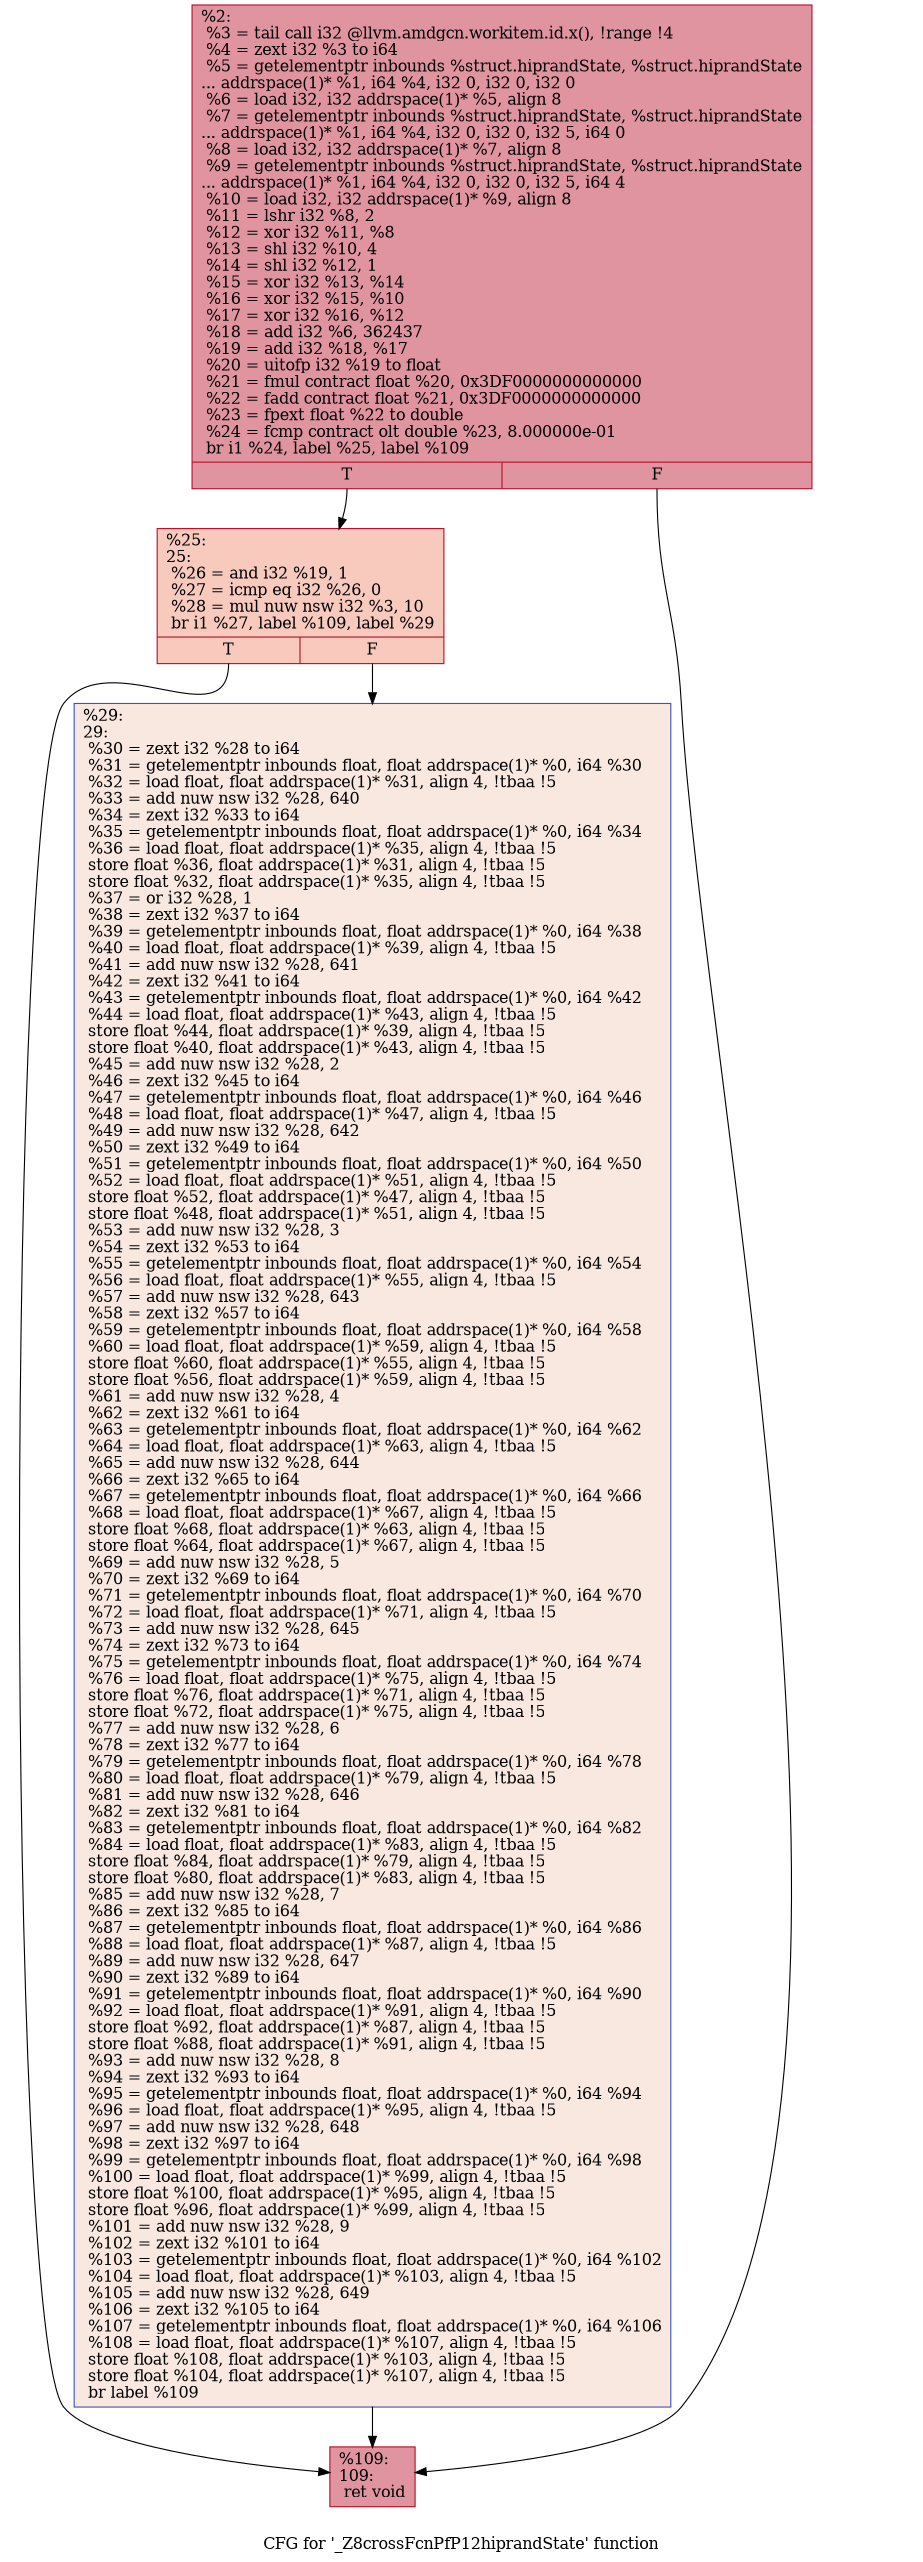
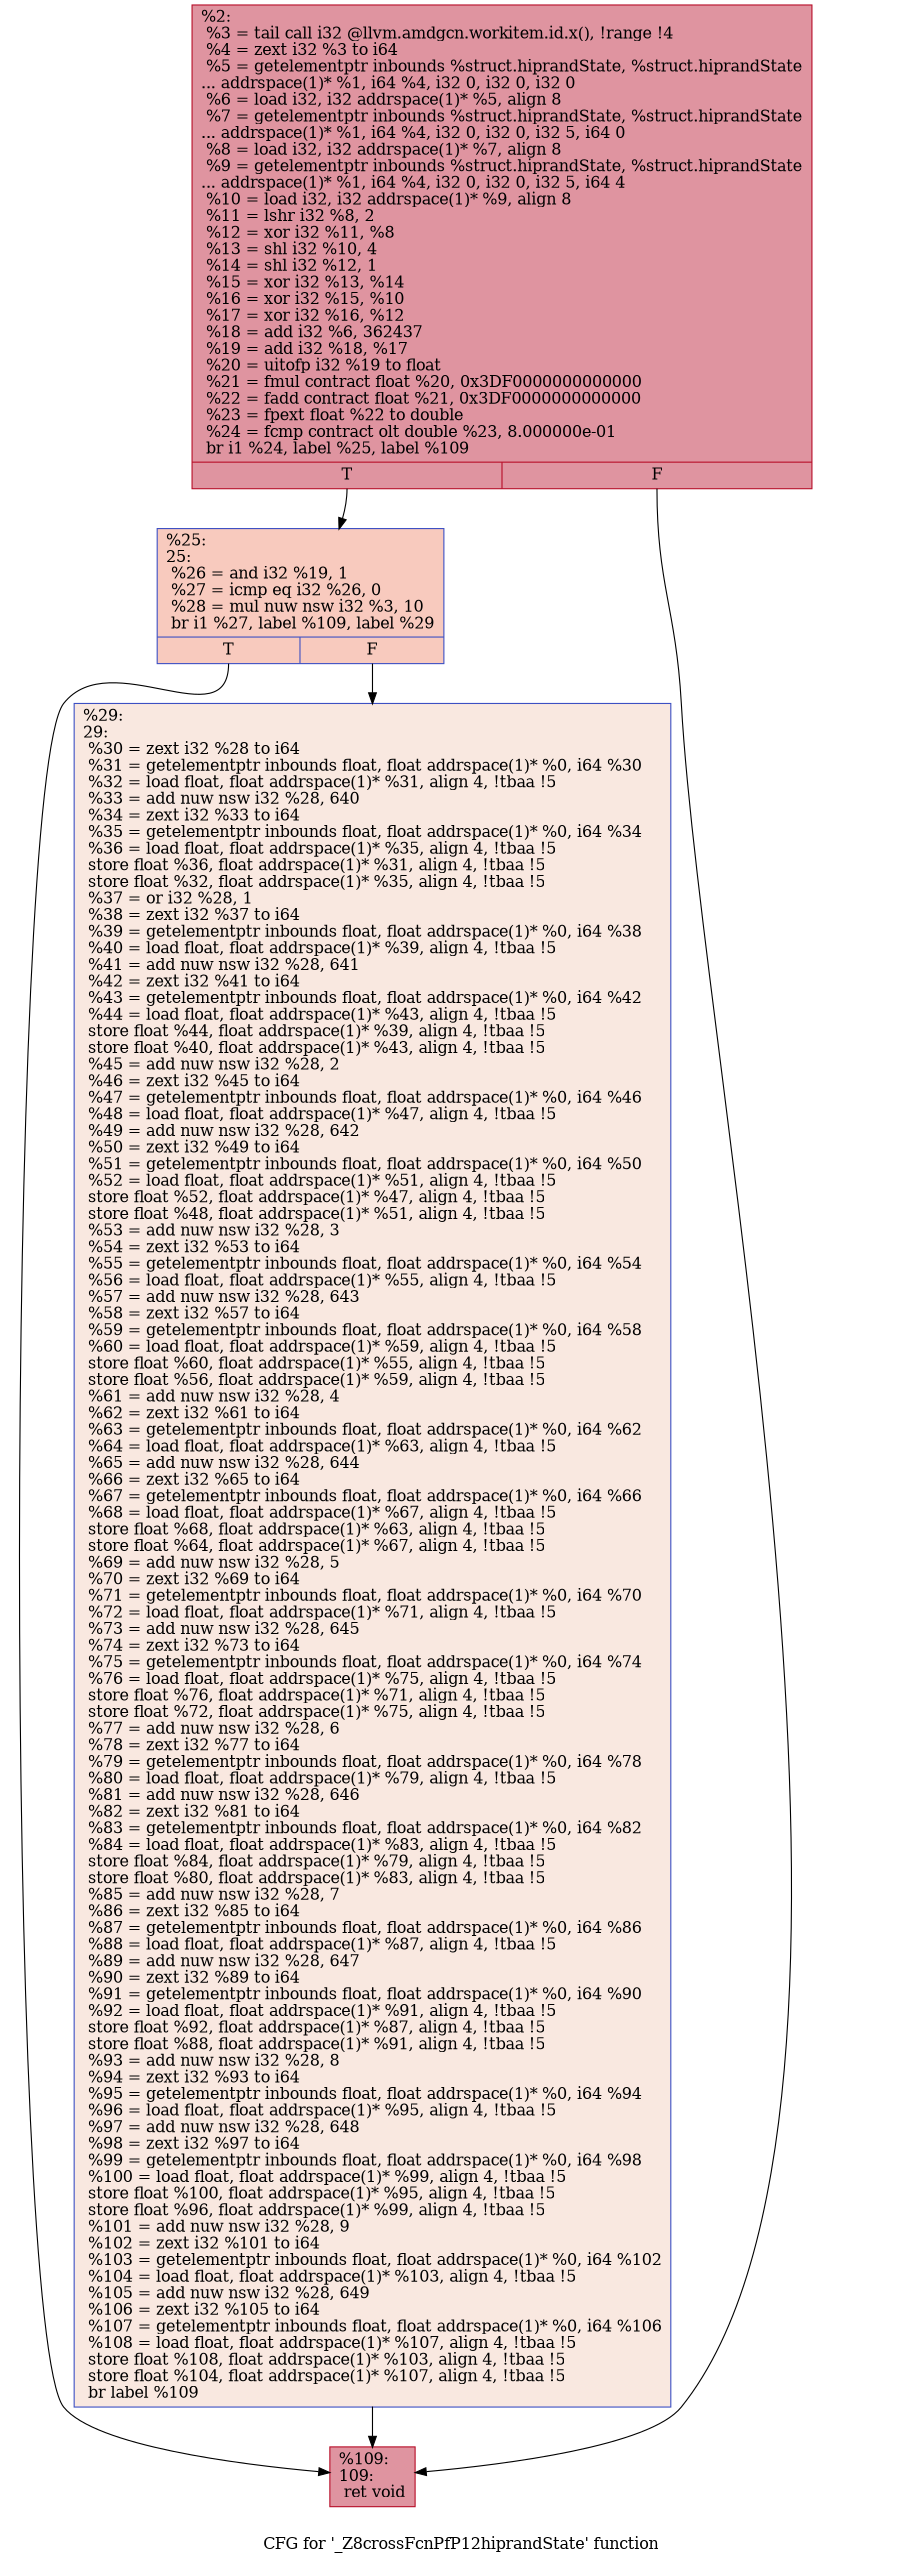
node "%25:": color #b70d28ff -> #3d50c3ff
